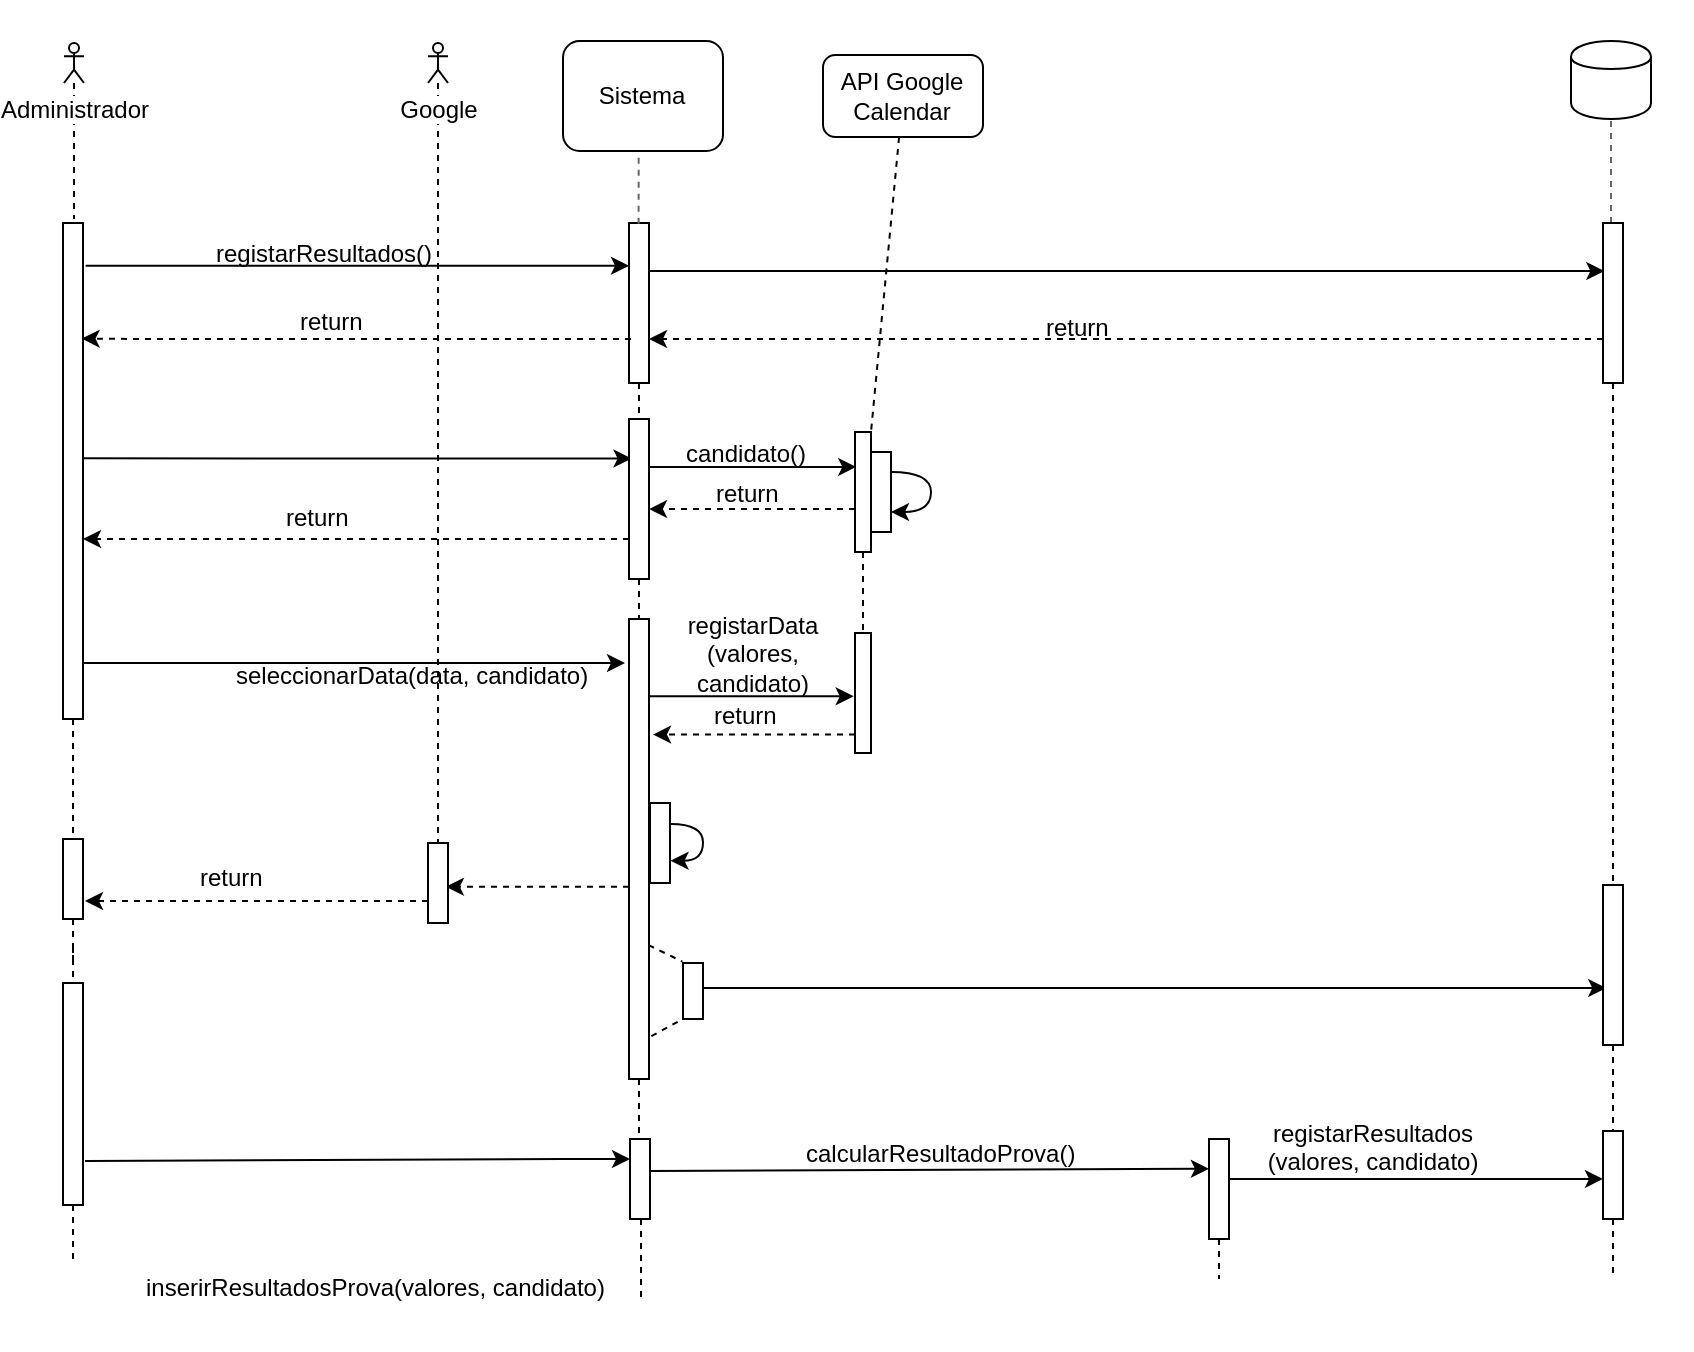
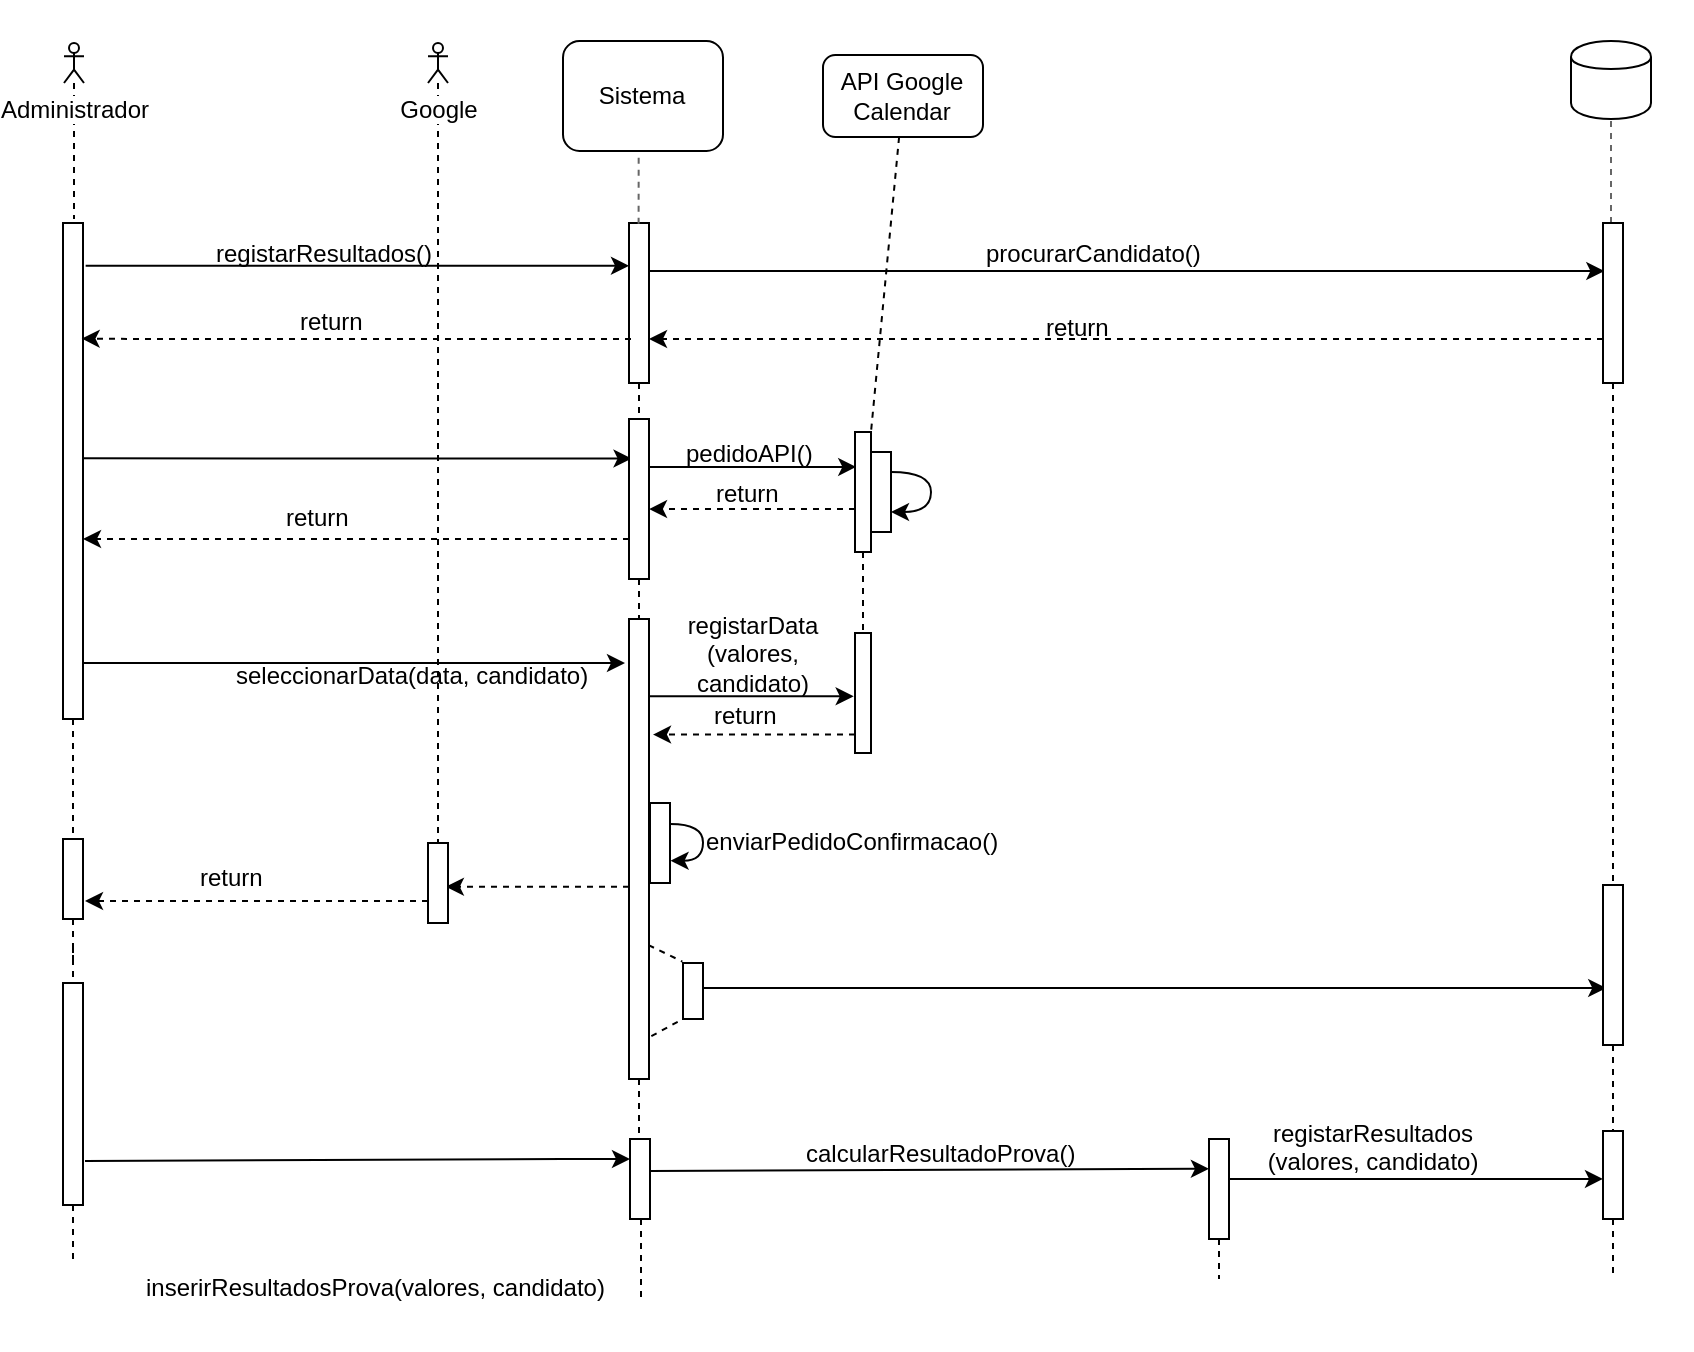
node "procurarCandidato()": added
node "candidato()": label "candidato()" -> "pedidoAPI()"
node "enviarPedidoConfirmacao()": added
